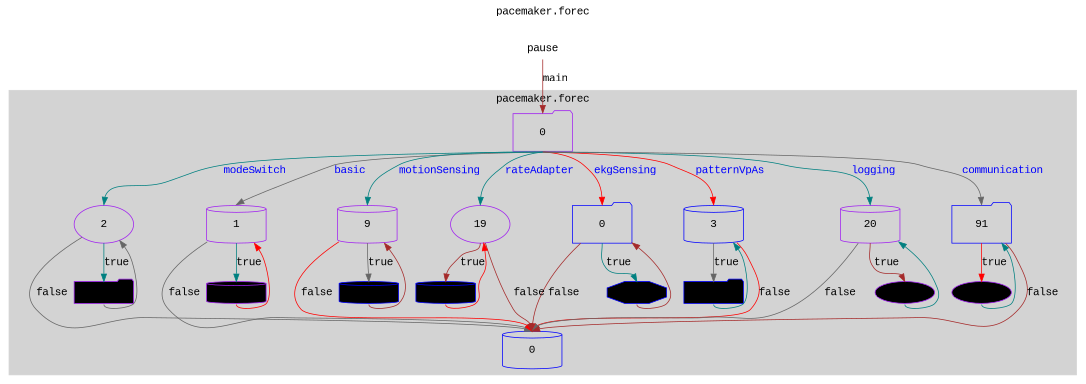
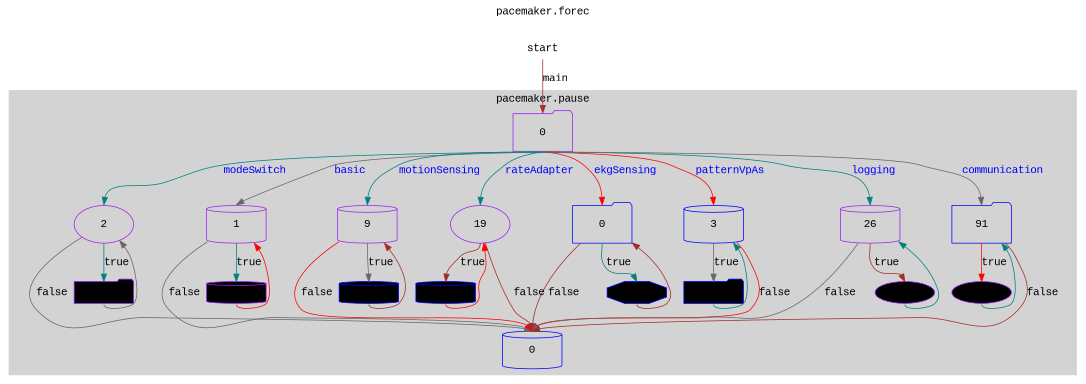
node "pause": label "pause" -> "start"
cluster "pacemaker.forec": label "pacemaker.forec" -> "pacemaker.pause"
node "20": label "20" -> "26"
